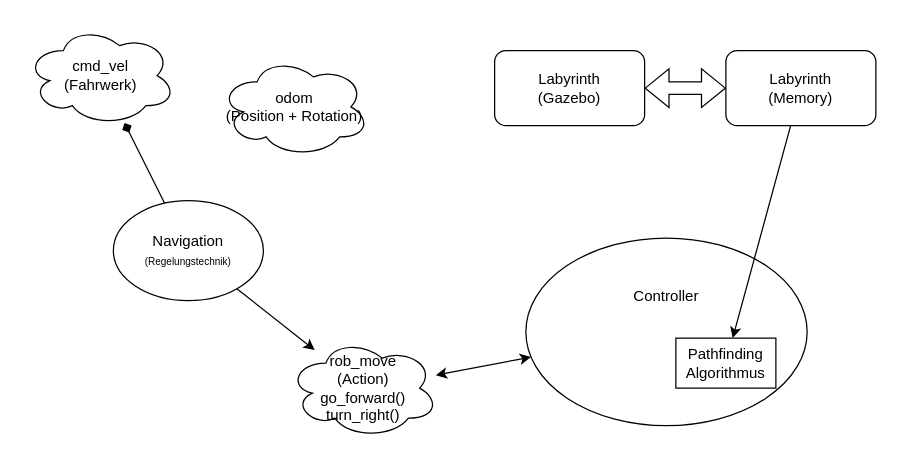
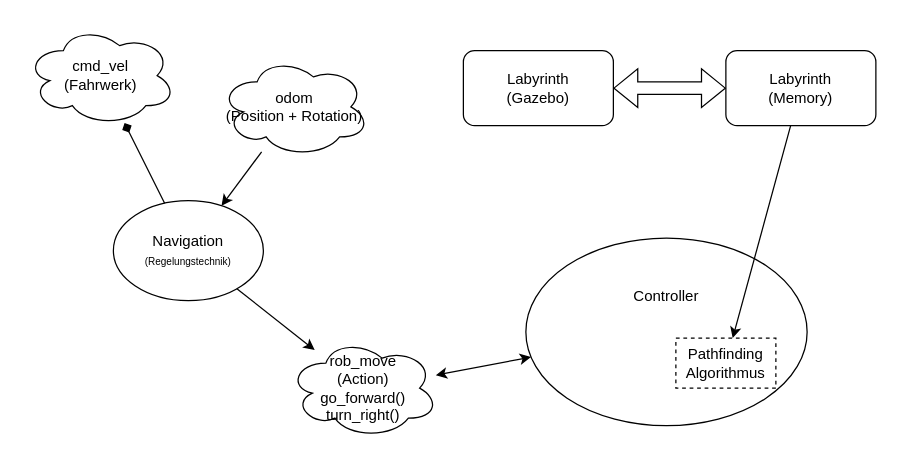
node "Labyrinth (Gazebo)": moved (569, 88) -> (538, 88)
edge "odom (Position + Rotation)" -> "Navigation (Regelungstechnik)": added
node "Pathfinding Algorithmus": style solid -> dashed
